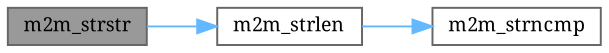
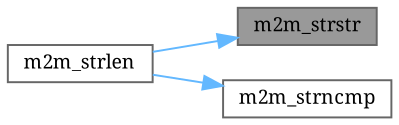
edge "m2m_strstr" -> "m2m_strlen": reversed
